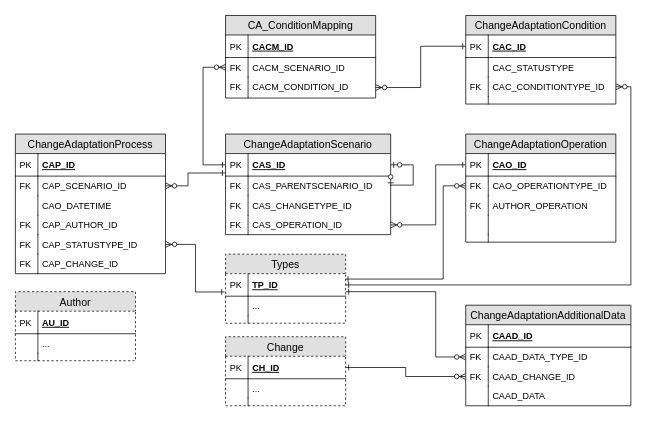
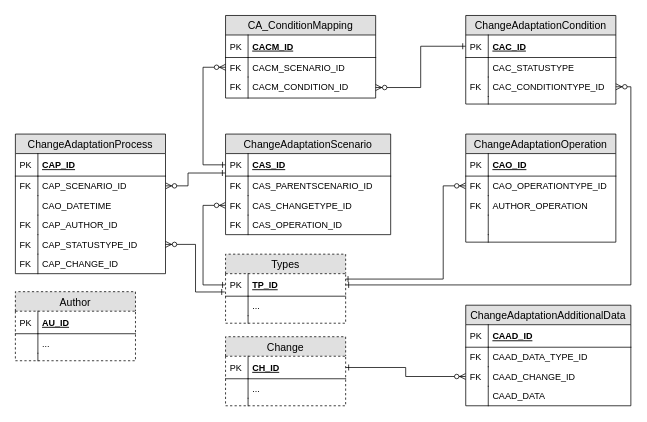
edge "CAS_ID" -- "CAS_PARENTSCENARIO_ID": removed
edge "CAO_ID" -- "CAS_OPERATION_ID": removed
edge "CAS_CHANGETYPE_ID" -- "TP_ID": added
edge "TP_ID" -- "CAAD_DATA_TYPE_ID": removed
